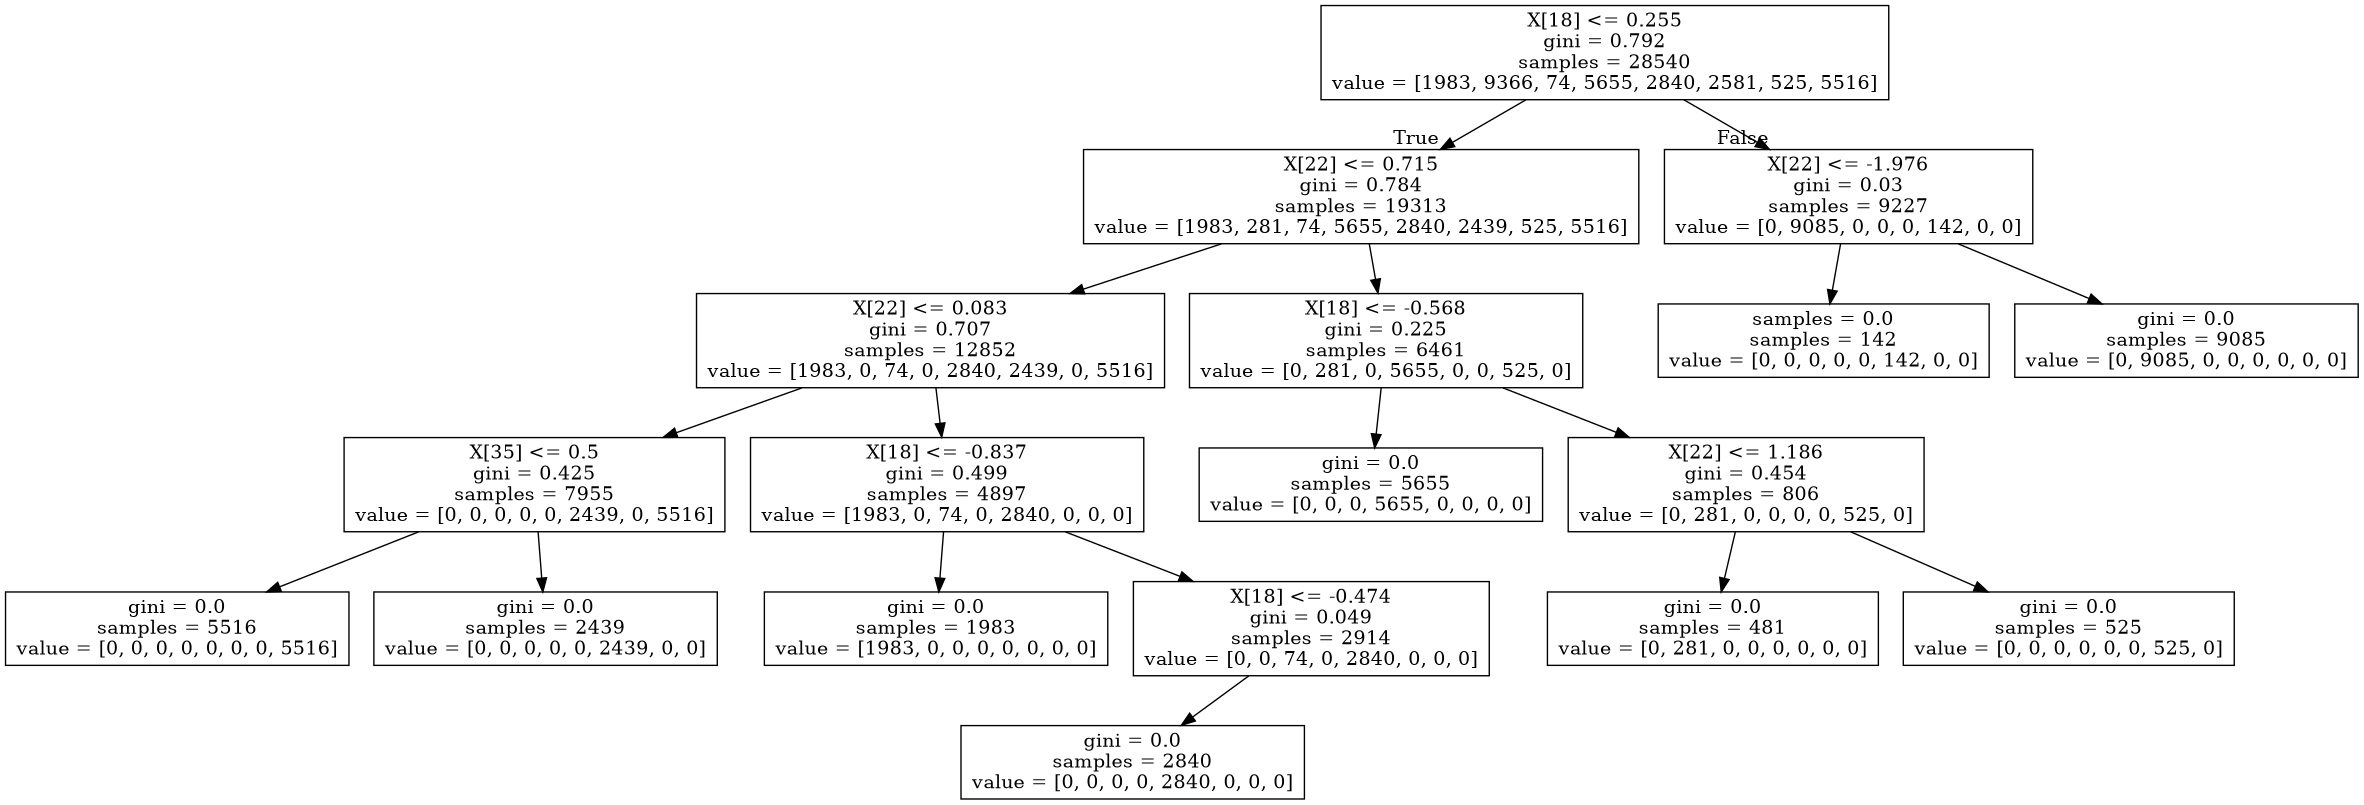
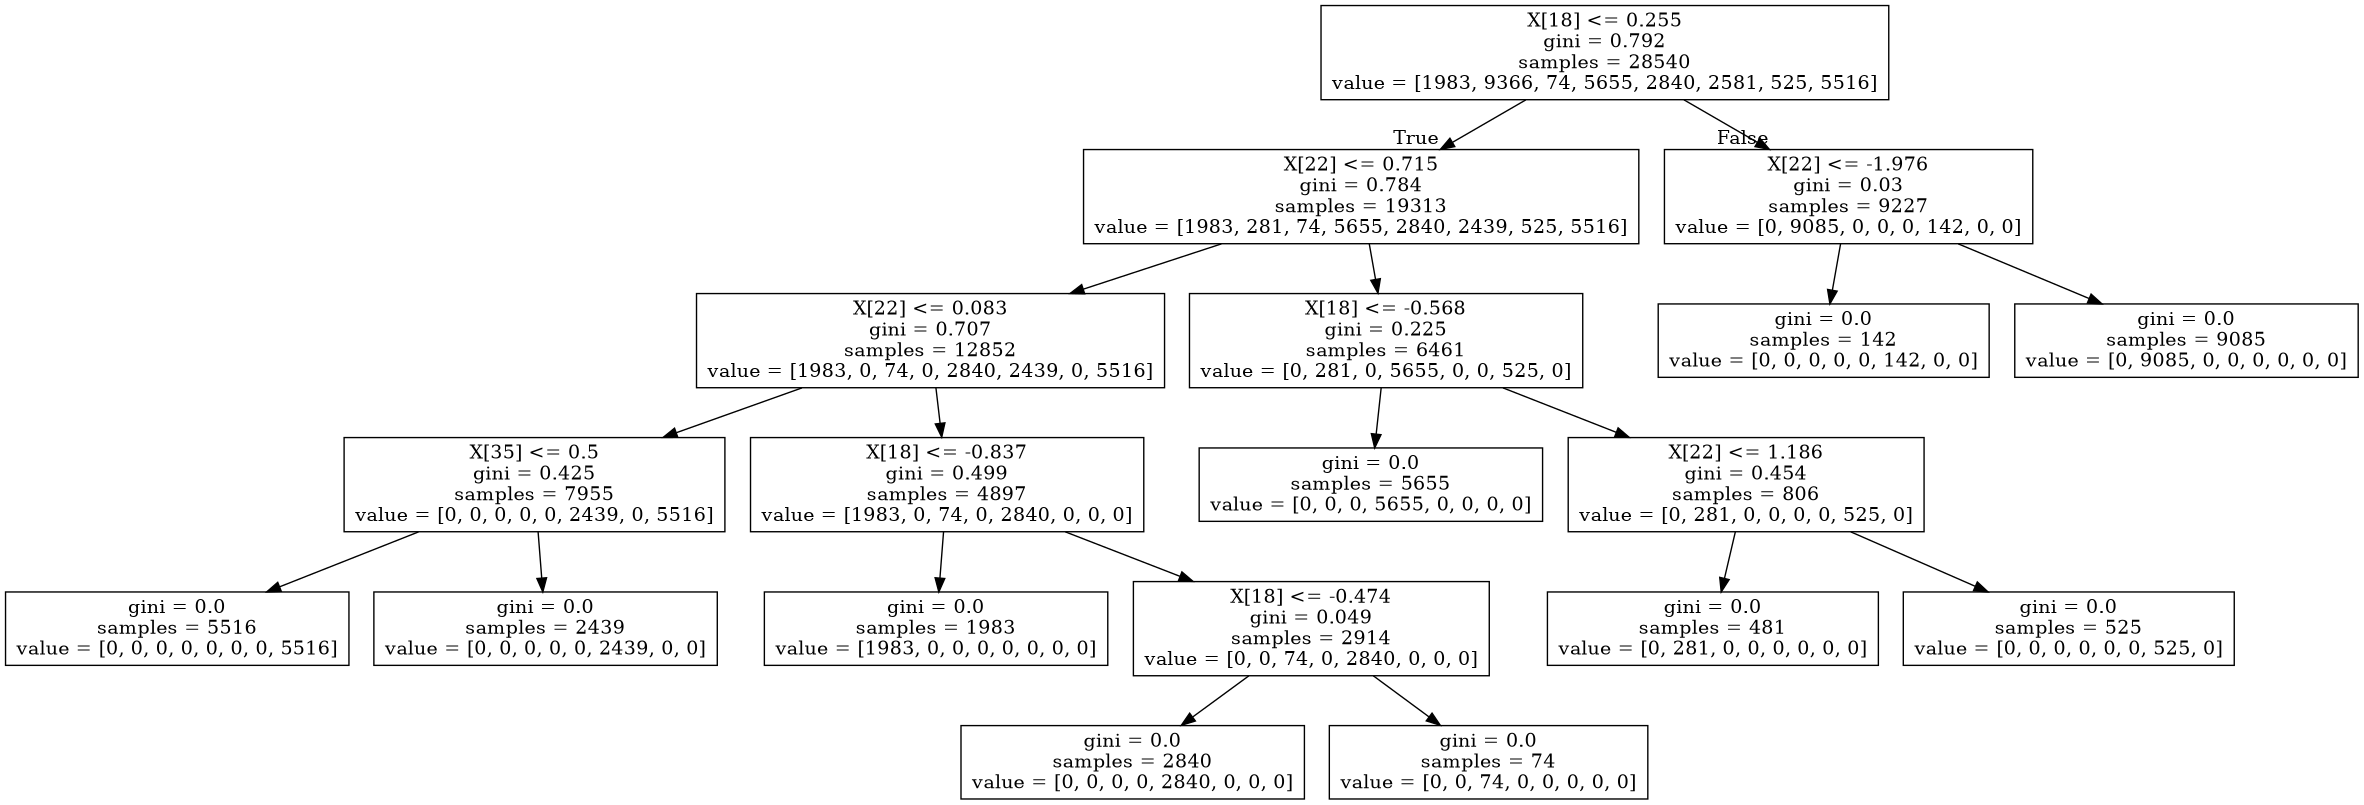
node "samples = 0.0 samples = 142 value = [0, 0, 0, 0, 0, 142, 0, 0]": label "samples = 0.0 samples = 142 value = [0, 0, 0, 0, 0, 142, 0, 0]" -> "gini = 0.0 samples = 142 value = [0, 0, 0, 0, 0, 142, 0, 0]"
node "gini = 0.0 samples = 74 value = [0, 0, 74, 0, 0, 0, 0, 0]": added
